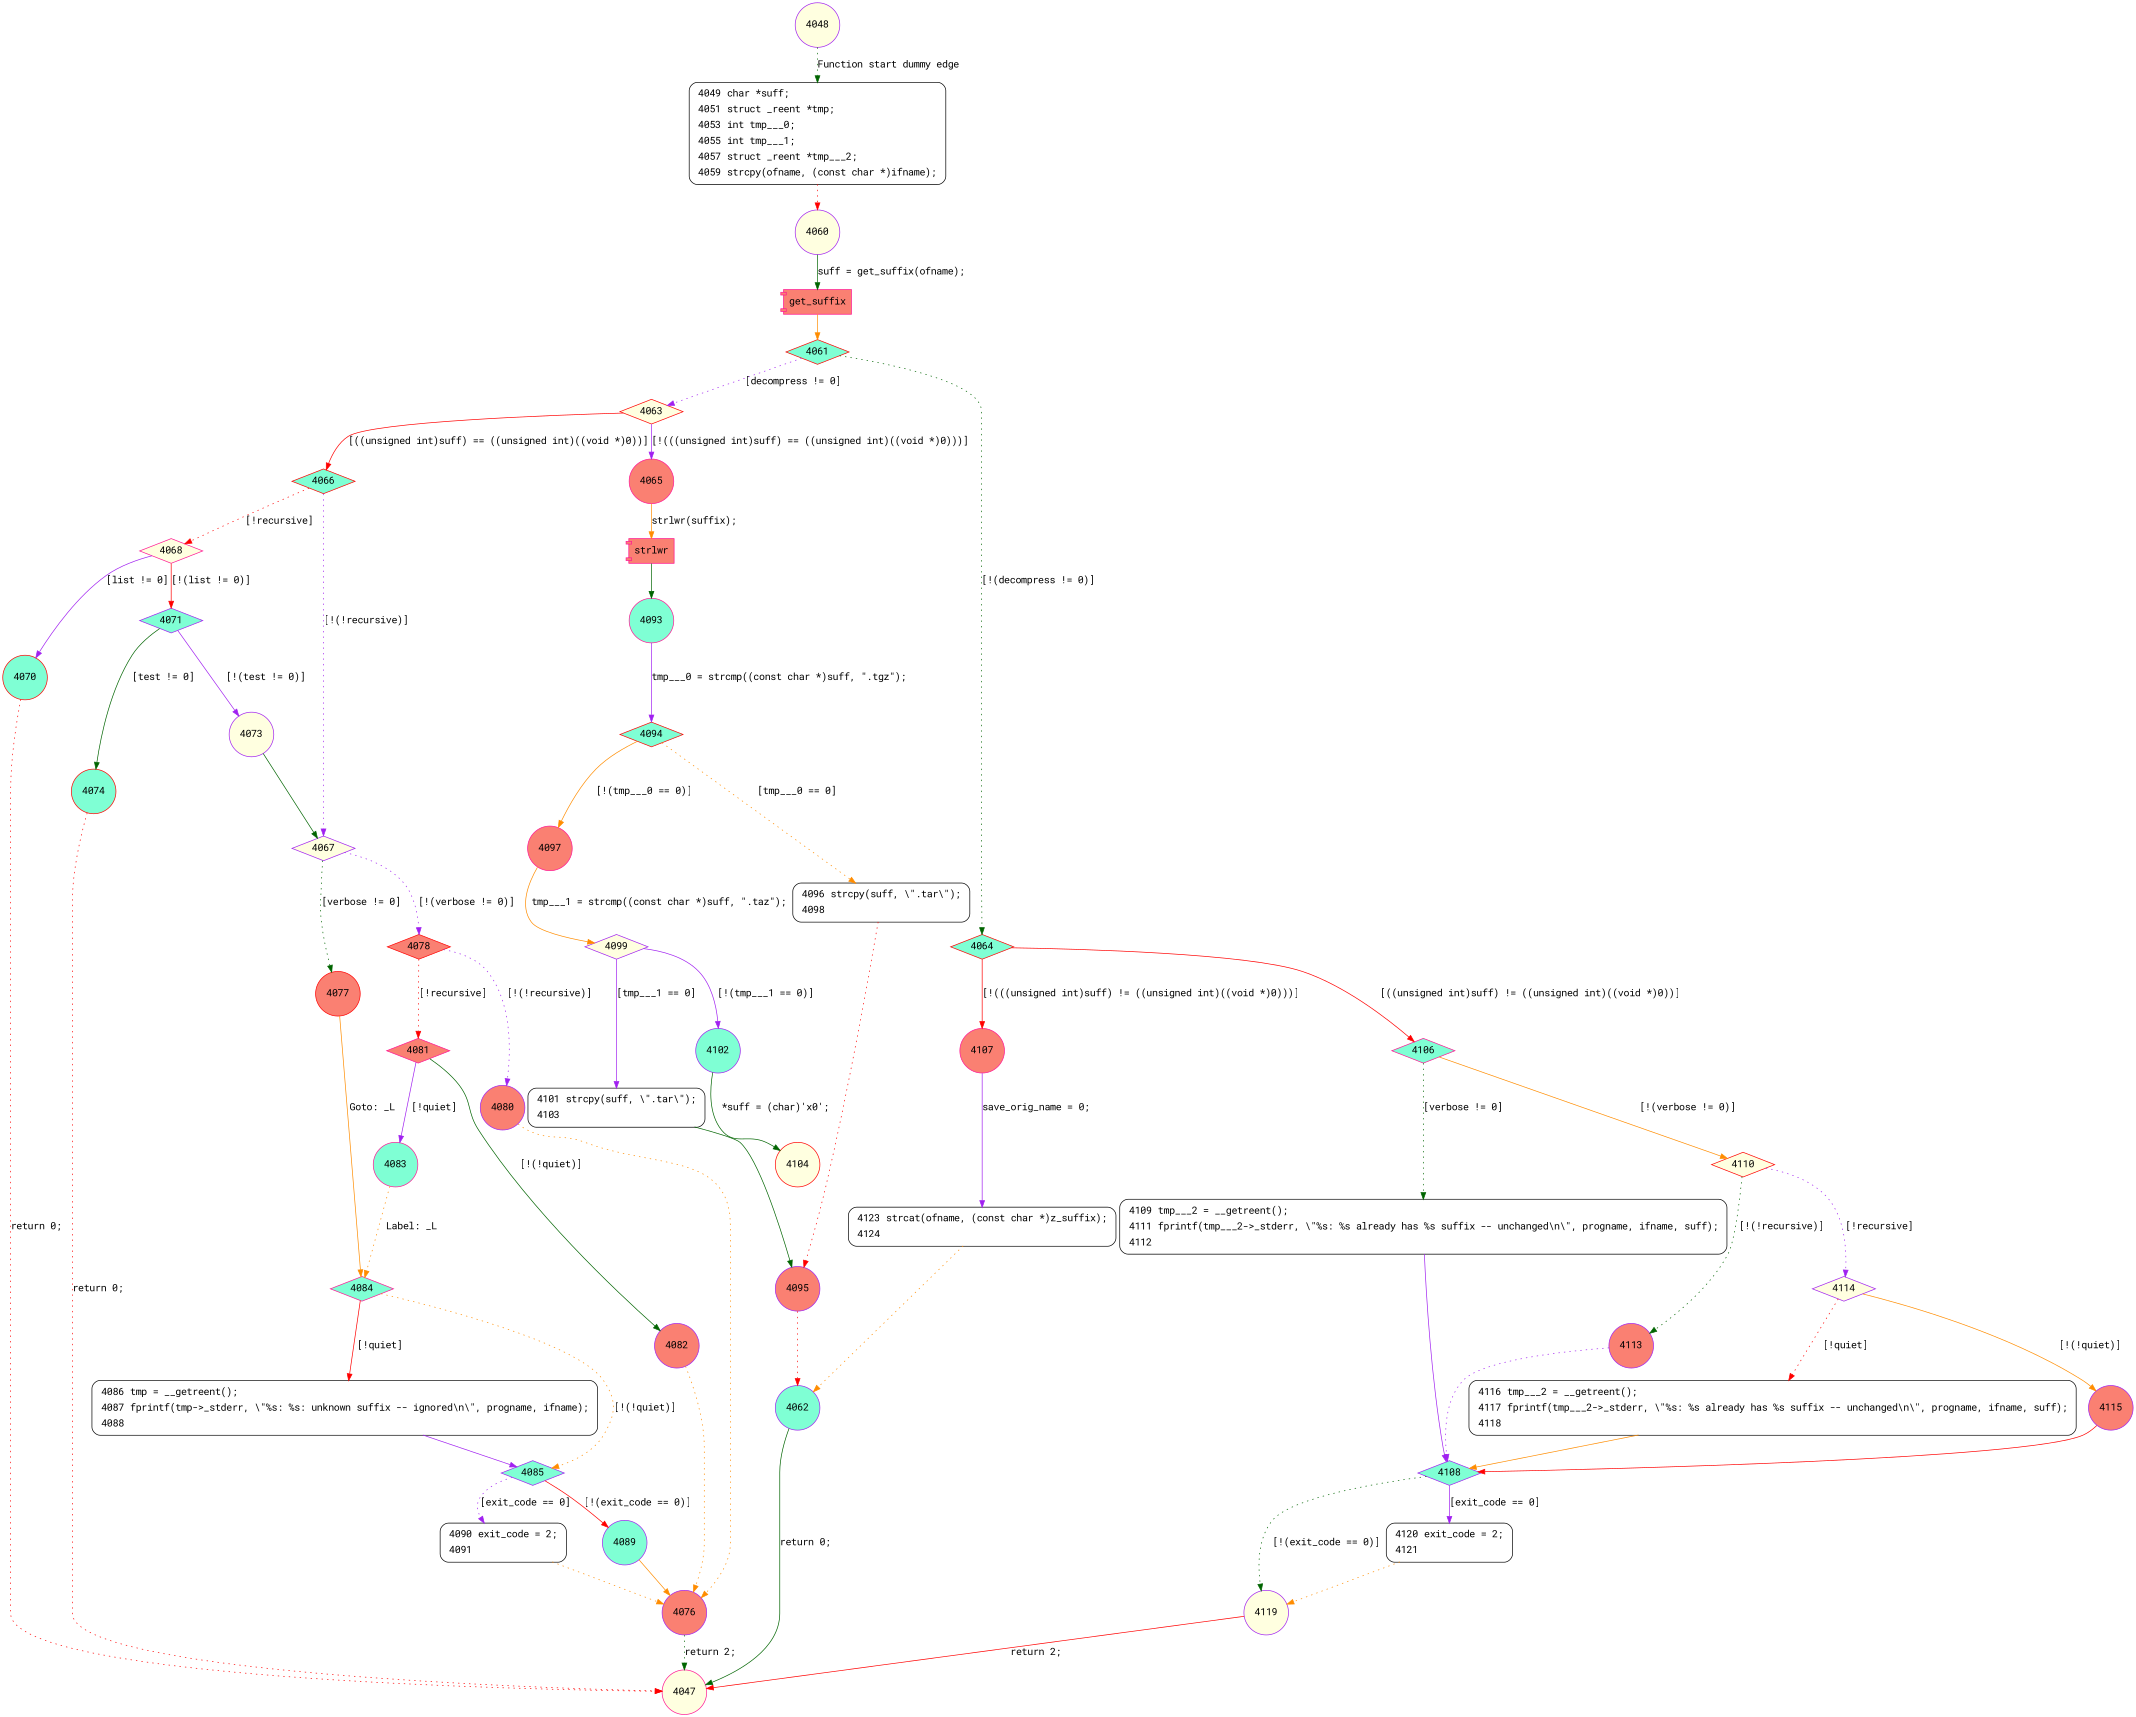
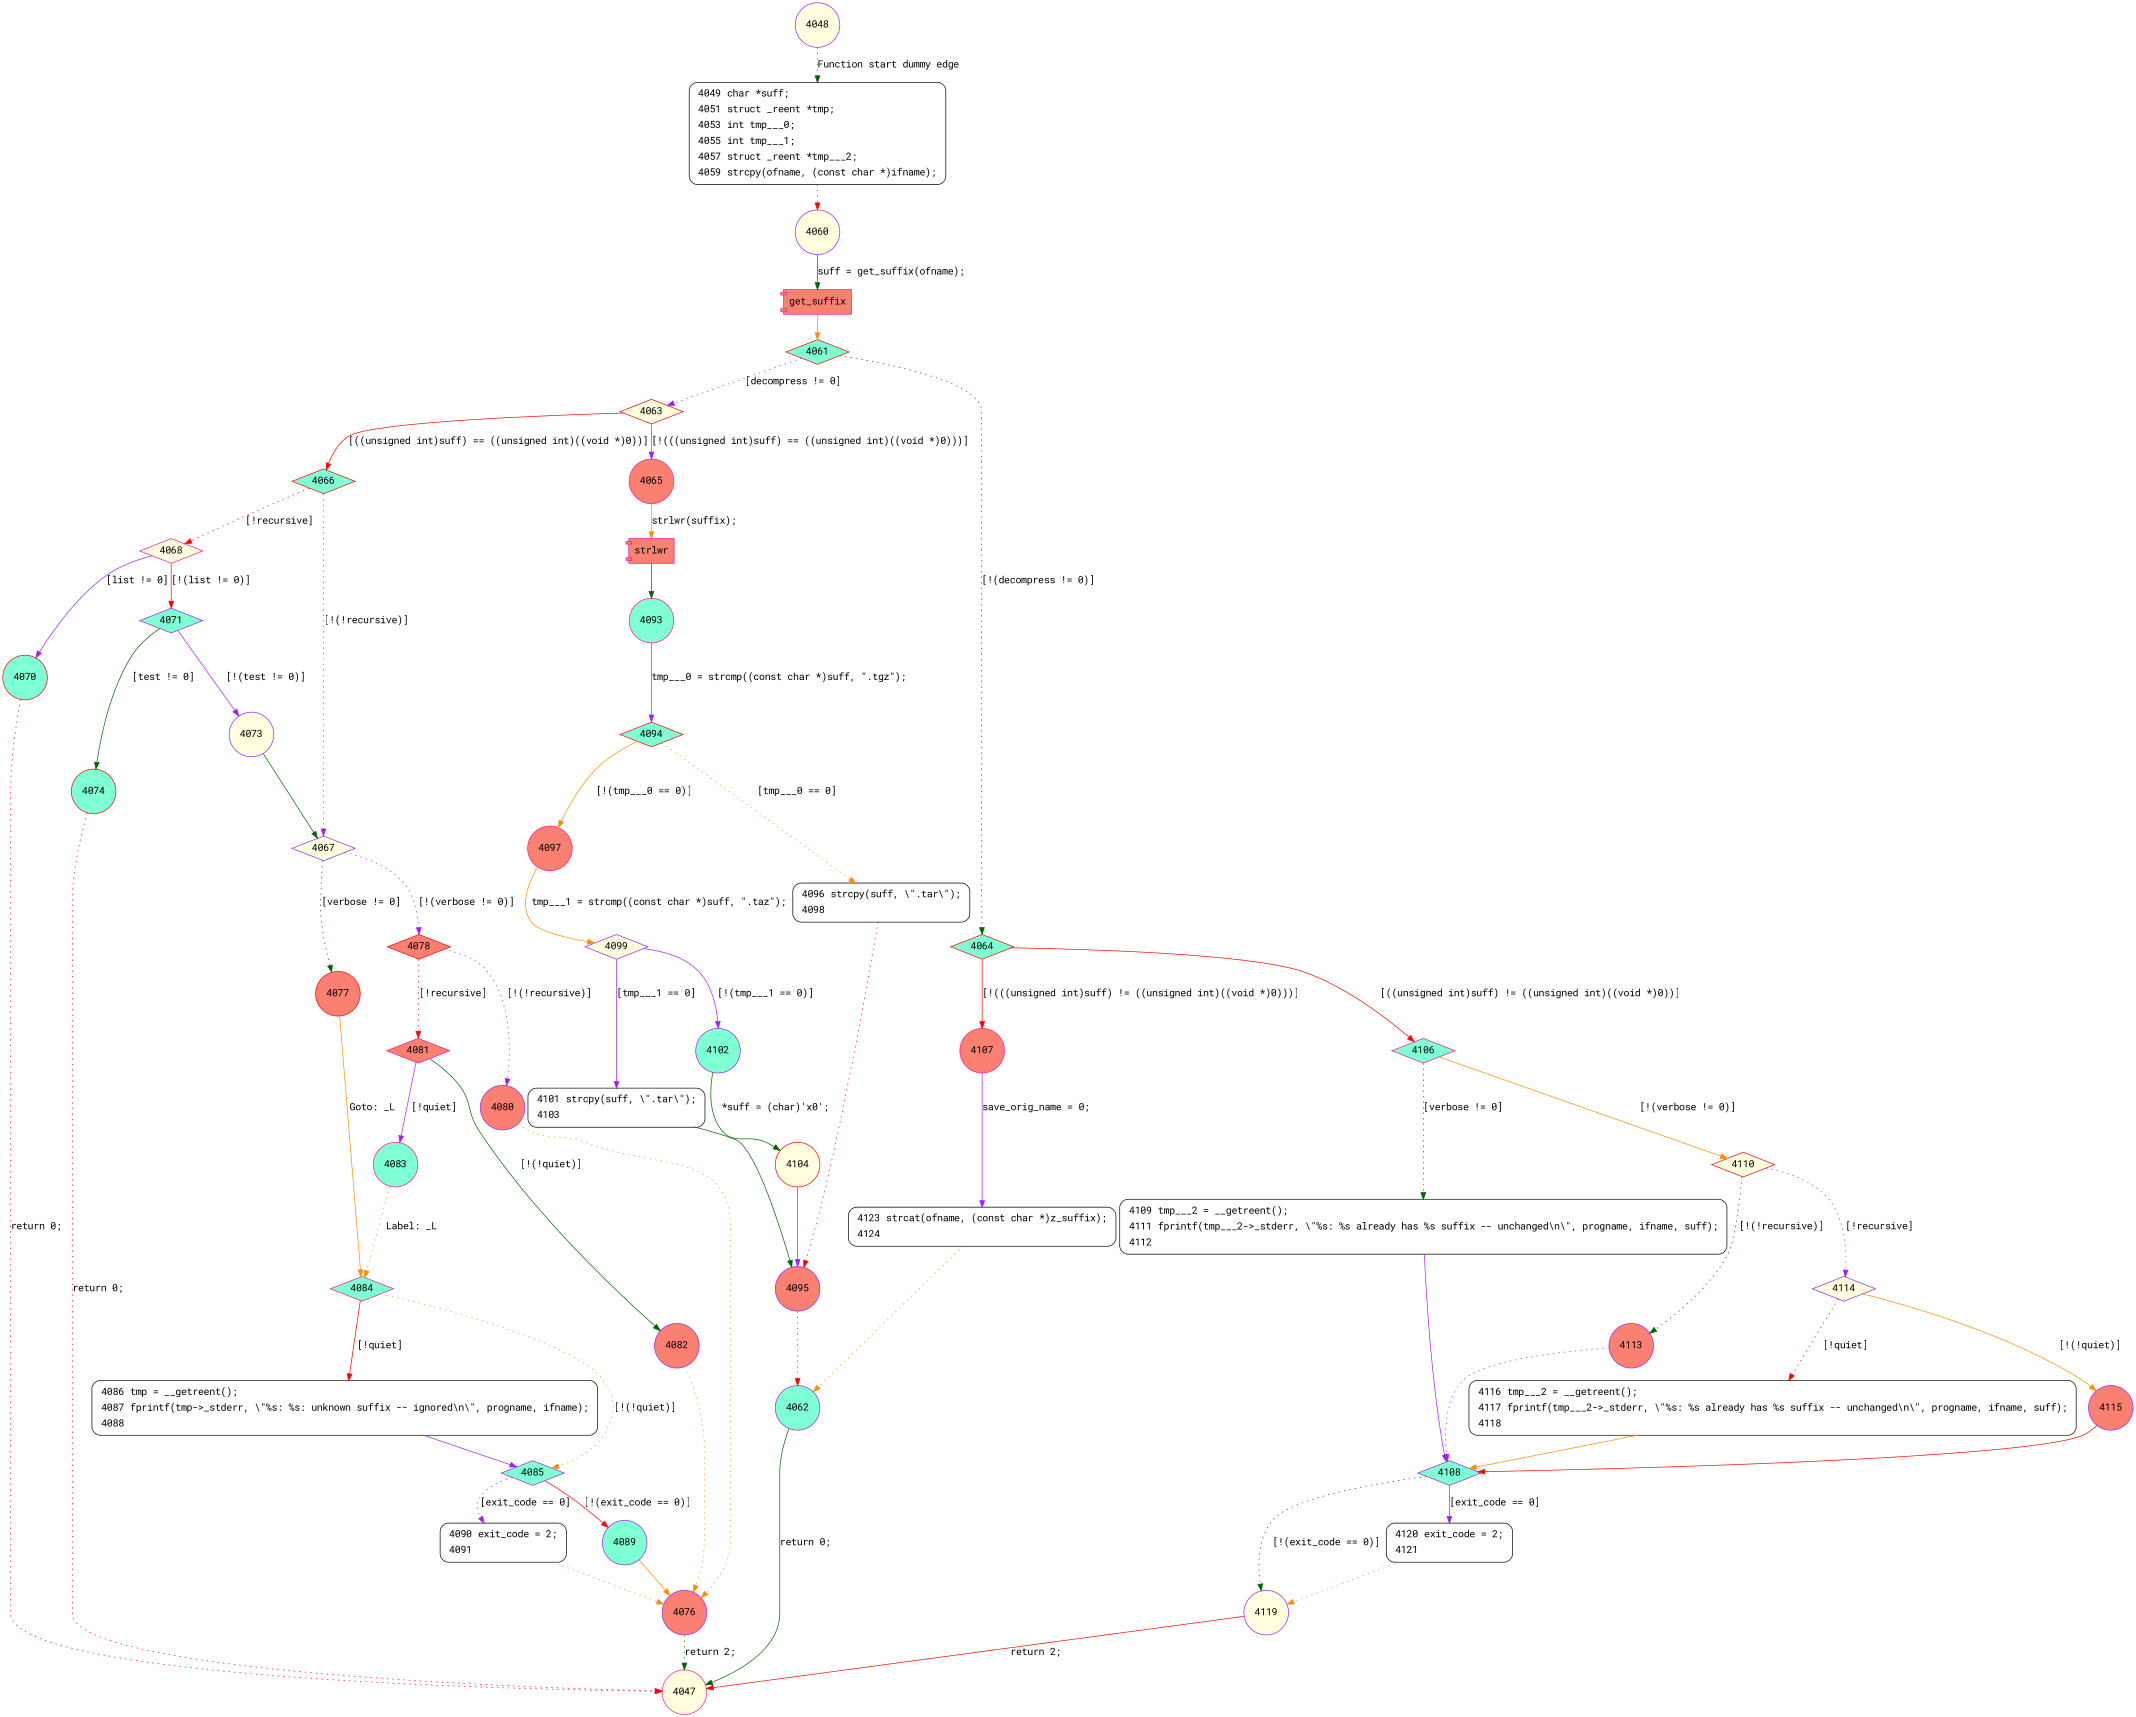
edge "4104" -> "4095": added
